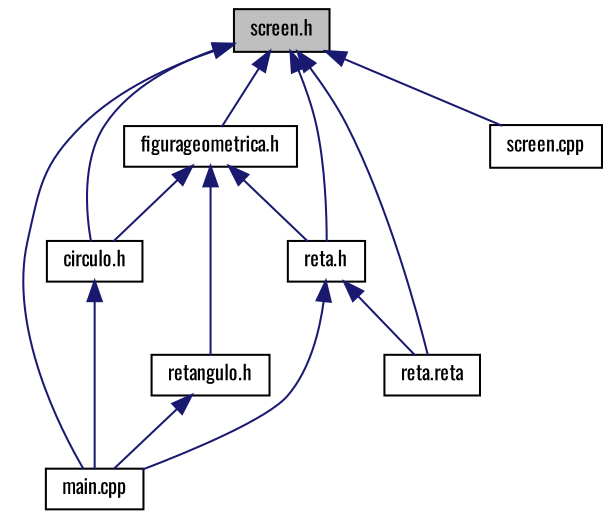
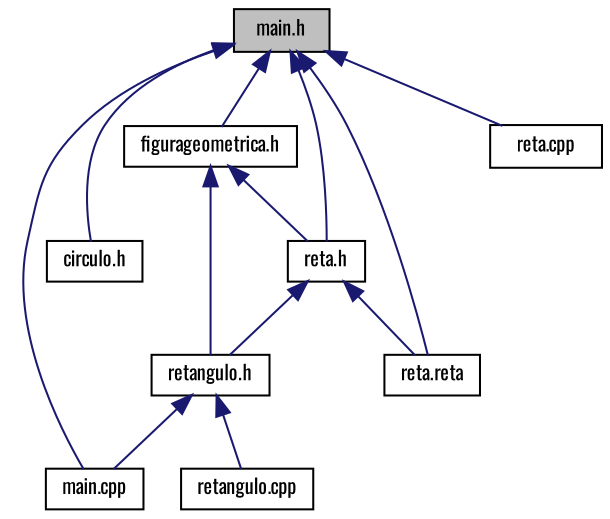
node "screen.h": label "screen.h" -> "main.h"
node "screen.cpp": label "screen.cpp" -> "reta.cpp"
edge "circulo.h" -> "figurageometrica.h": removed
edge "main.cpp" -> "circulo.h": removed
edge "main.cpp" -> "reta.h": now "retangulo.h" -> "reta.h"
node "retangulo.cpp": added
